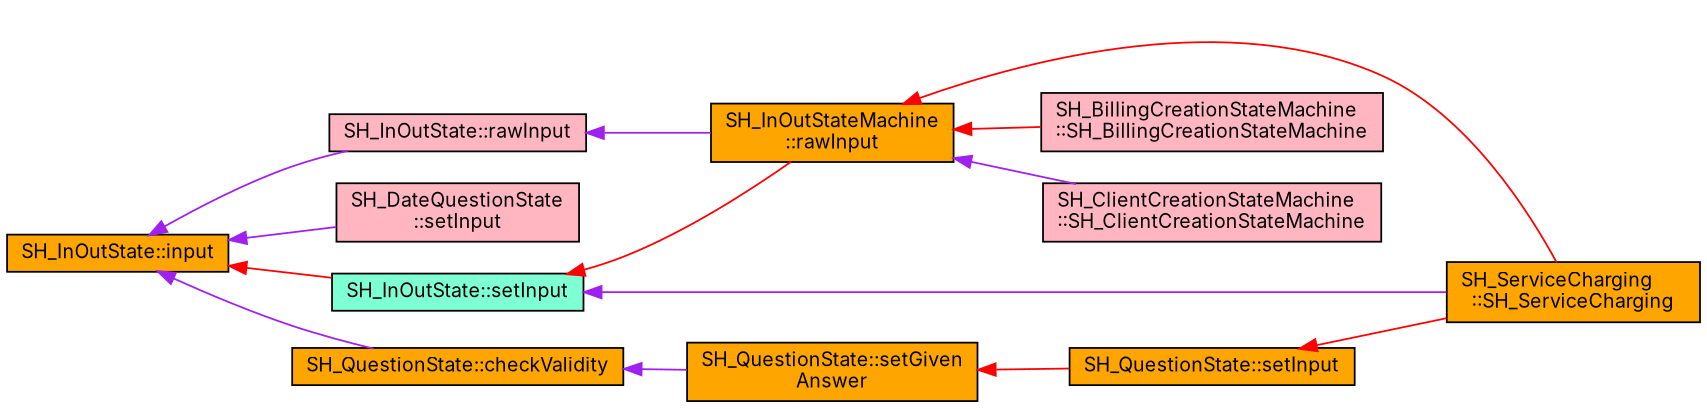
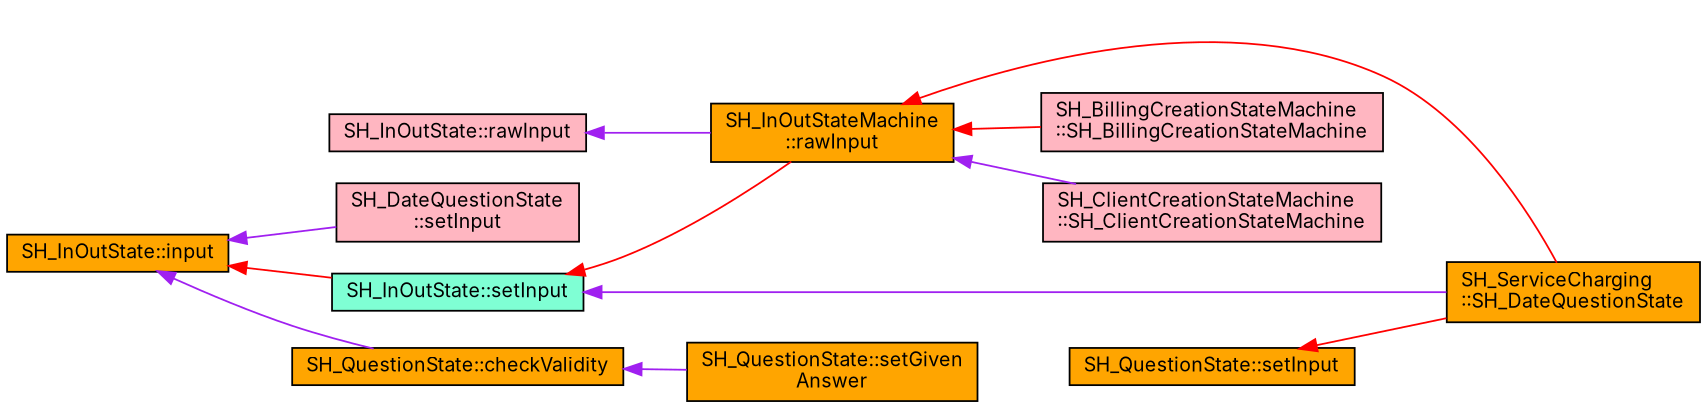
edge "SH_InOutState::rawInput" -> "SH_InOutState::input": removed
node "SH_ServiceCharging ::SH_ServiceCharging": label "SH_ServiceCharging ::SH_ServiceCharging" -> "SH_ServiceCharging ::SH_DateQuestionState"
edge "SH_QuestionState::setInput" -> "SH_QuestionState::setGiven Answer": removed
